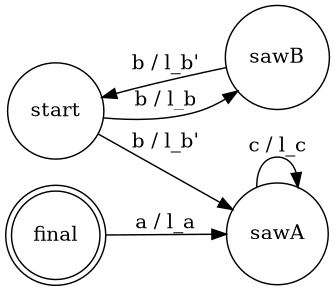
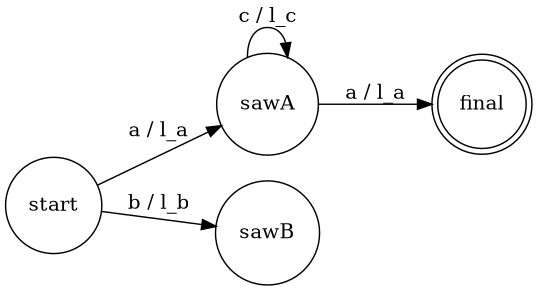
edge "sawB" -> "start": removed, label "b / l_b'"
edge "start" -> "sawA": label "b / l_b'" -> "a / l_a"
edge "final" -> "sawA": reversed
